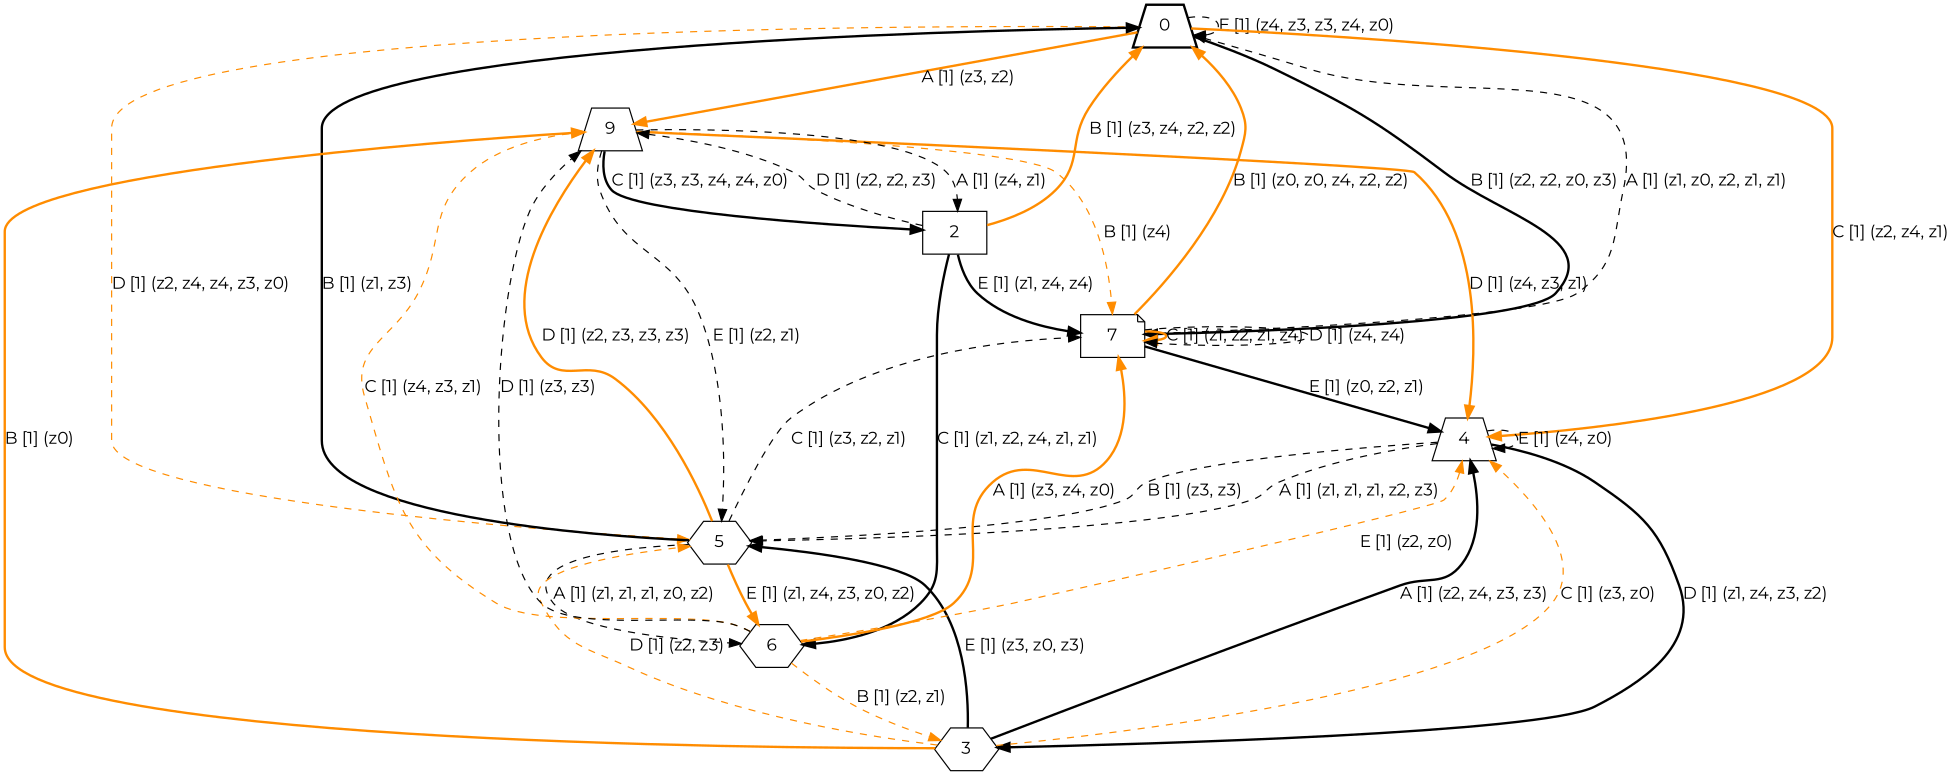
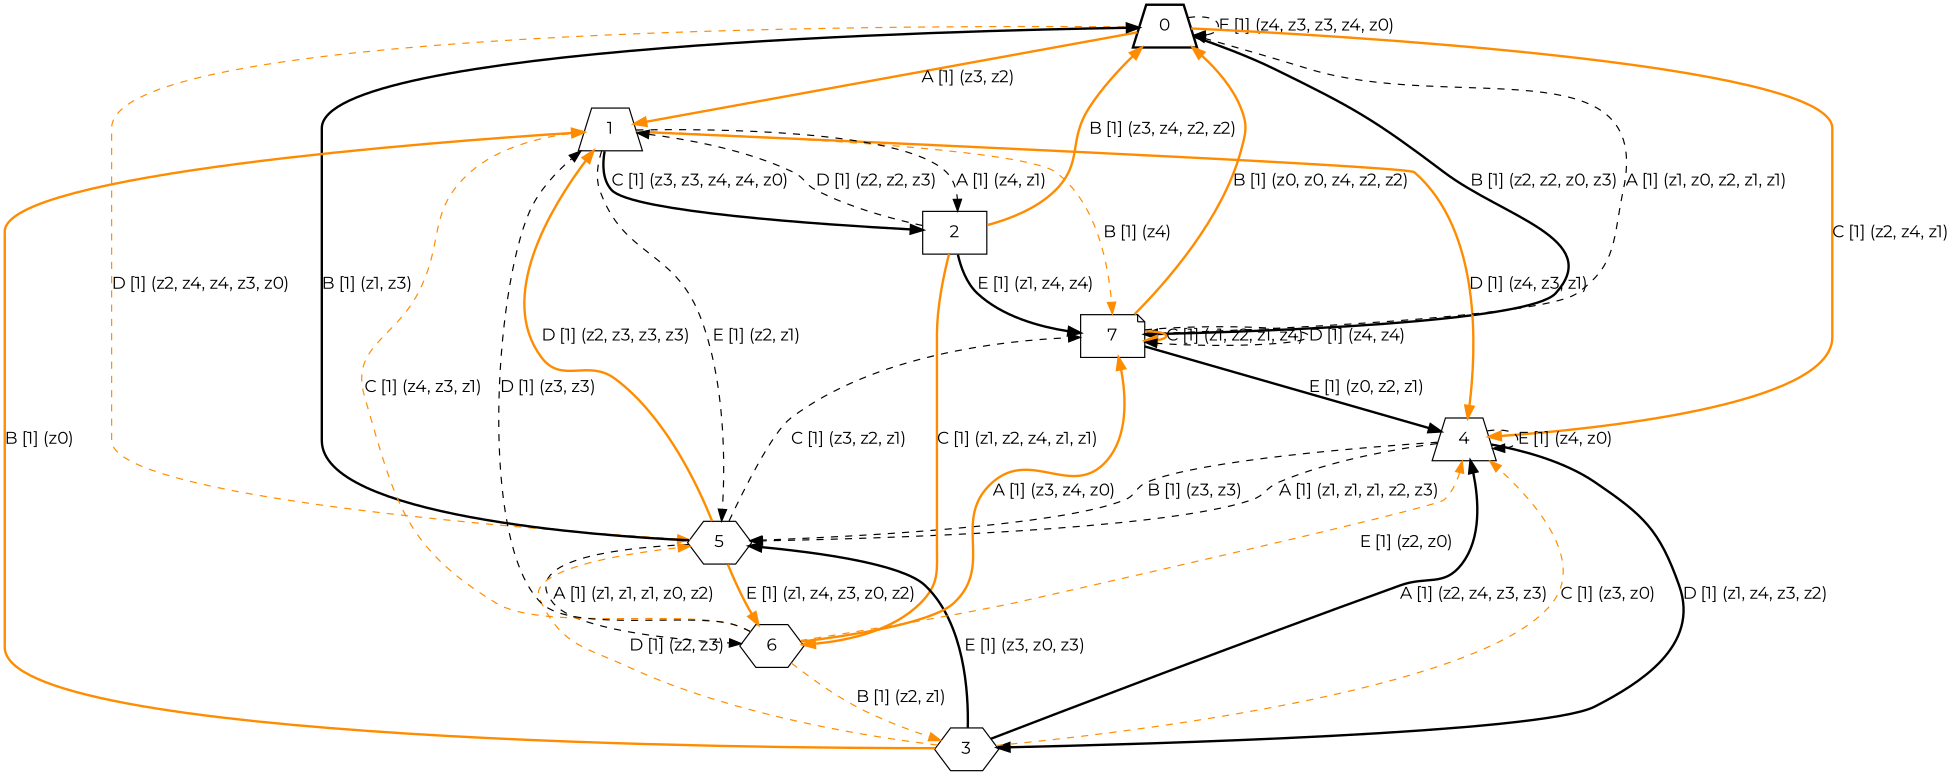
node "9": label "9" -> "1"
edge "2" -> "6": color black -> darkorange
